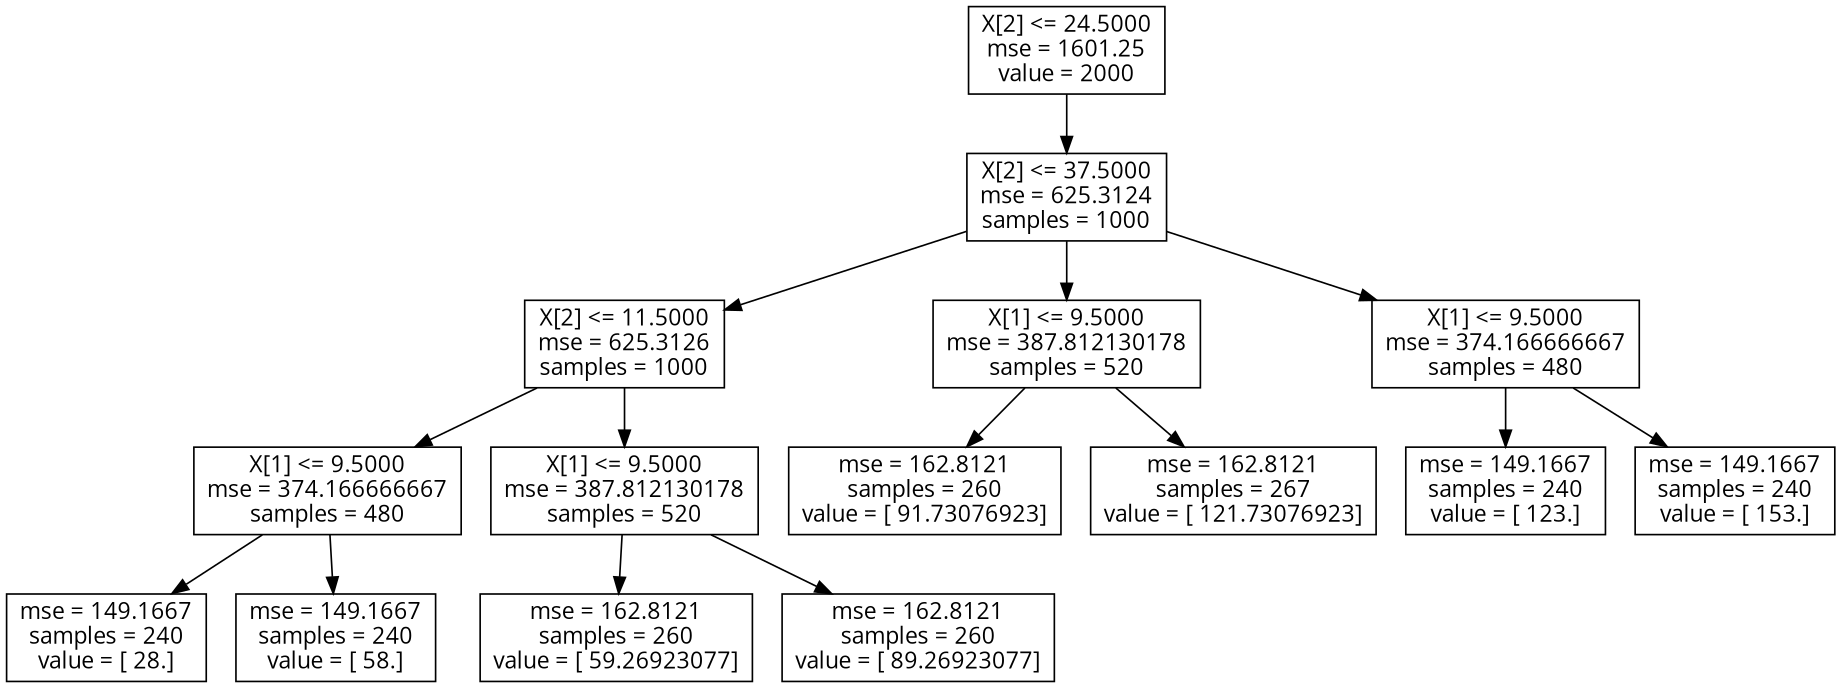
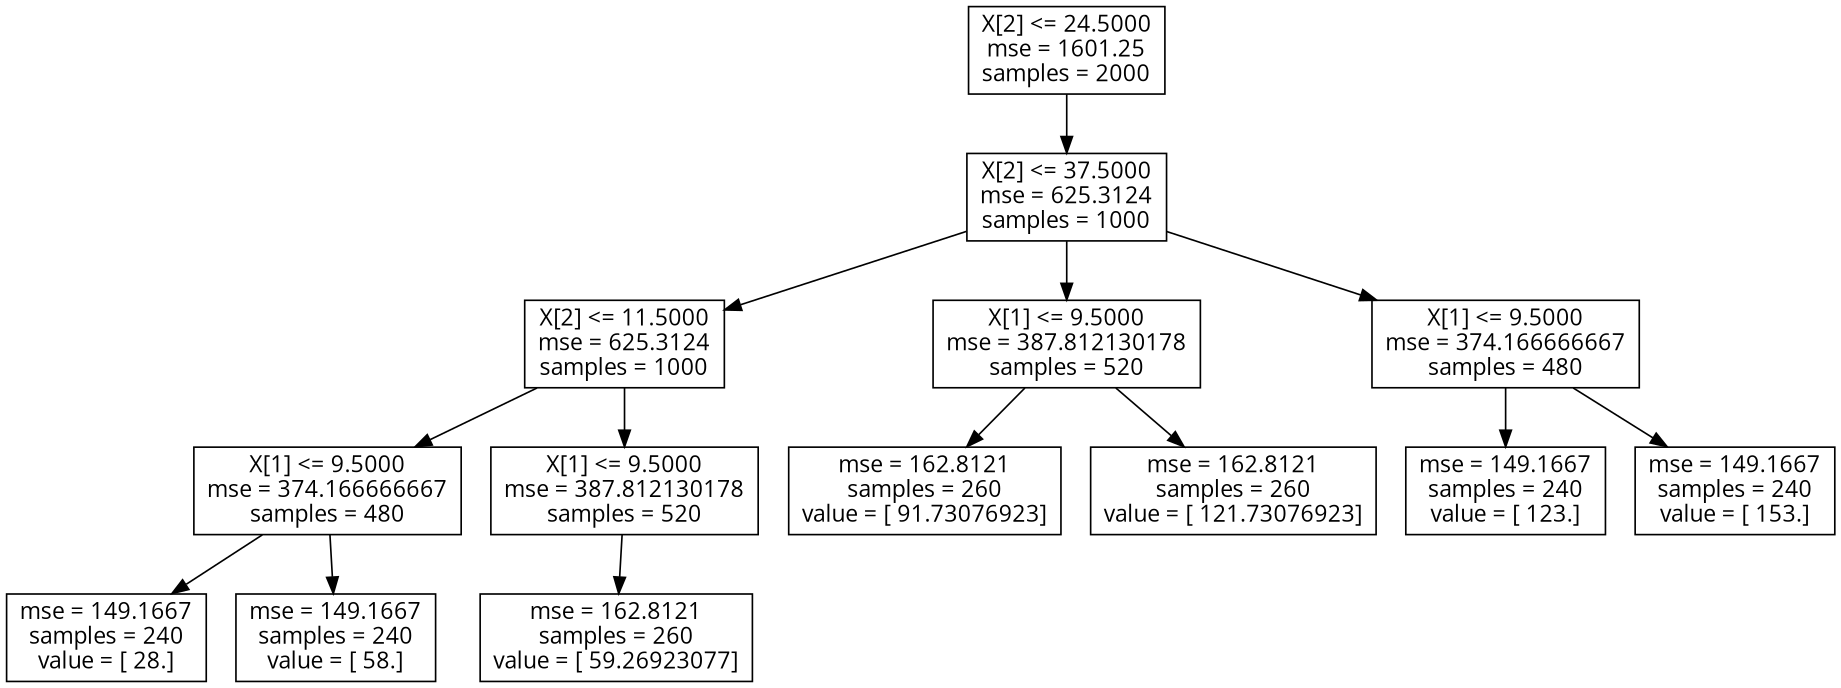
node "X[2] <= 24.5000 mse = 1601.25 value = 2000": label "X[2] <= 24.5000 mse = 1601.25 value = 2000" -> "X[2] <= 24.5000 mse = 1601.25 samples = 2000"
node "X[2] <= 11.5000 mse = 625.3126 samples = 1000": label "X[2] <= 11.5000 mse = 625.3126 samples = 1000" -> "X[2] <= 11.5000 mse = 625.3124 samples = 1000"
node "mse = 162.8121 samples = 267 value = [ 121.73076923]": label "mse = 162.8121 samples = 267 value = [ 121.73076923]" -> "mse = 162.8121 samples = 260 value = [ 121.73076923]"
node "mse = 162.8121 samples = 260 value = [ 89.26923077]": removed
